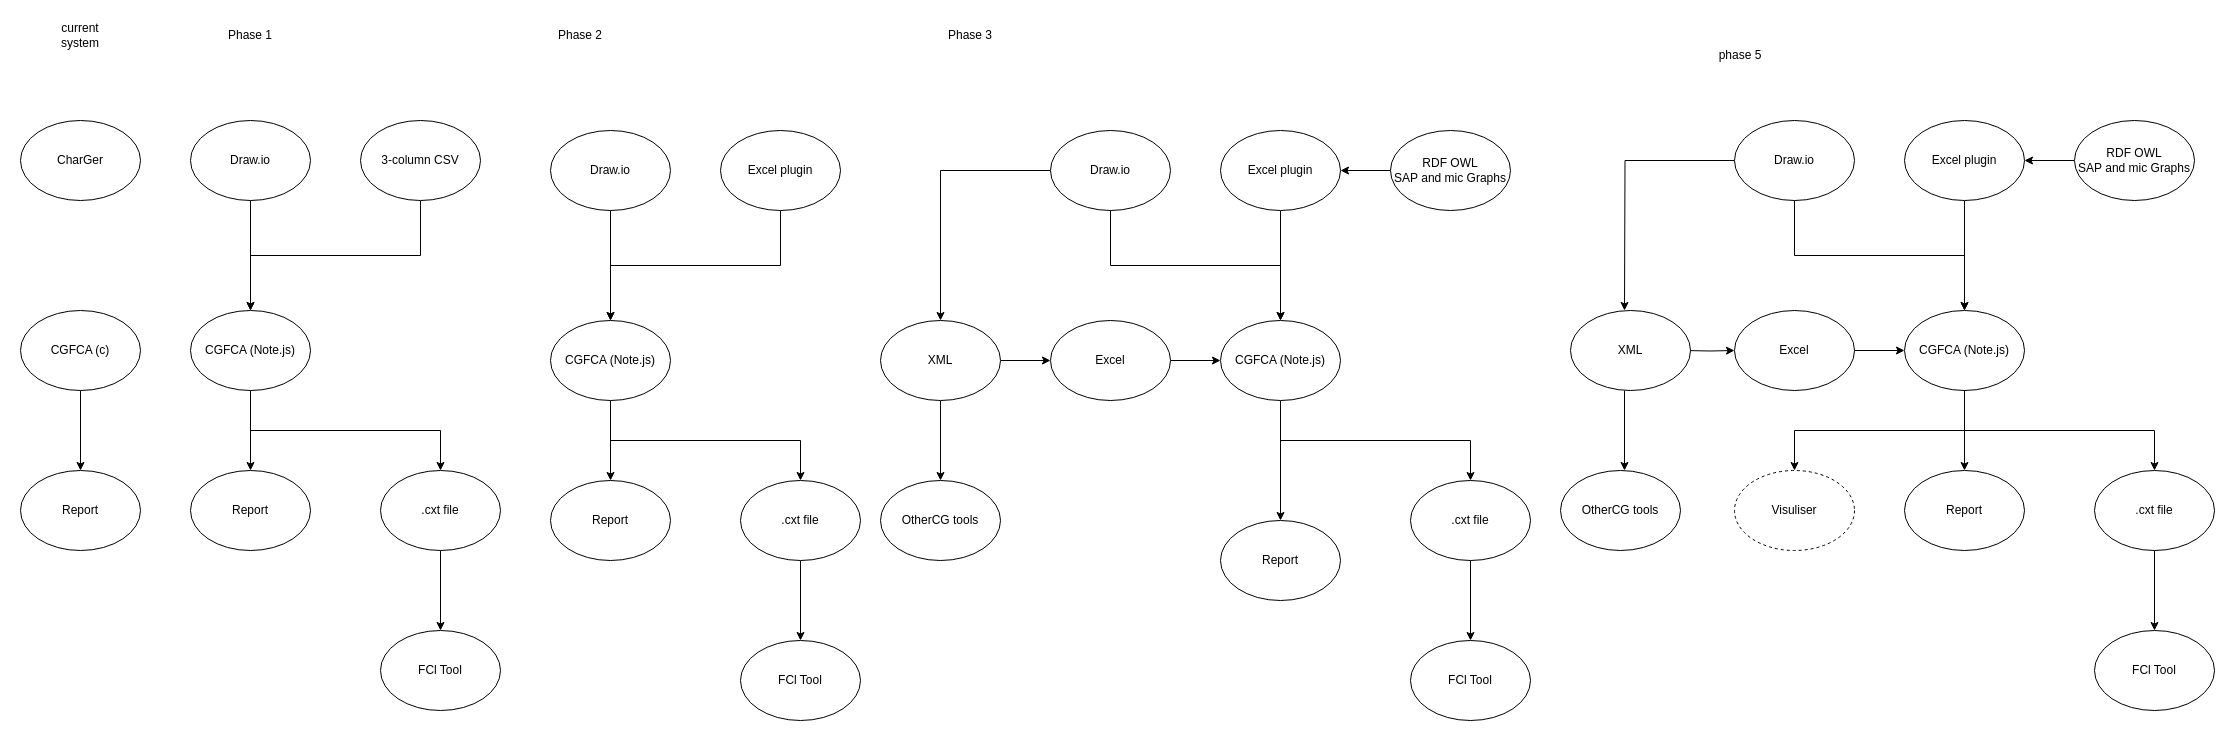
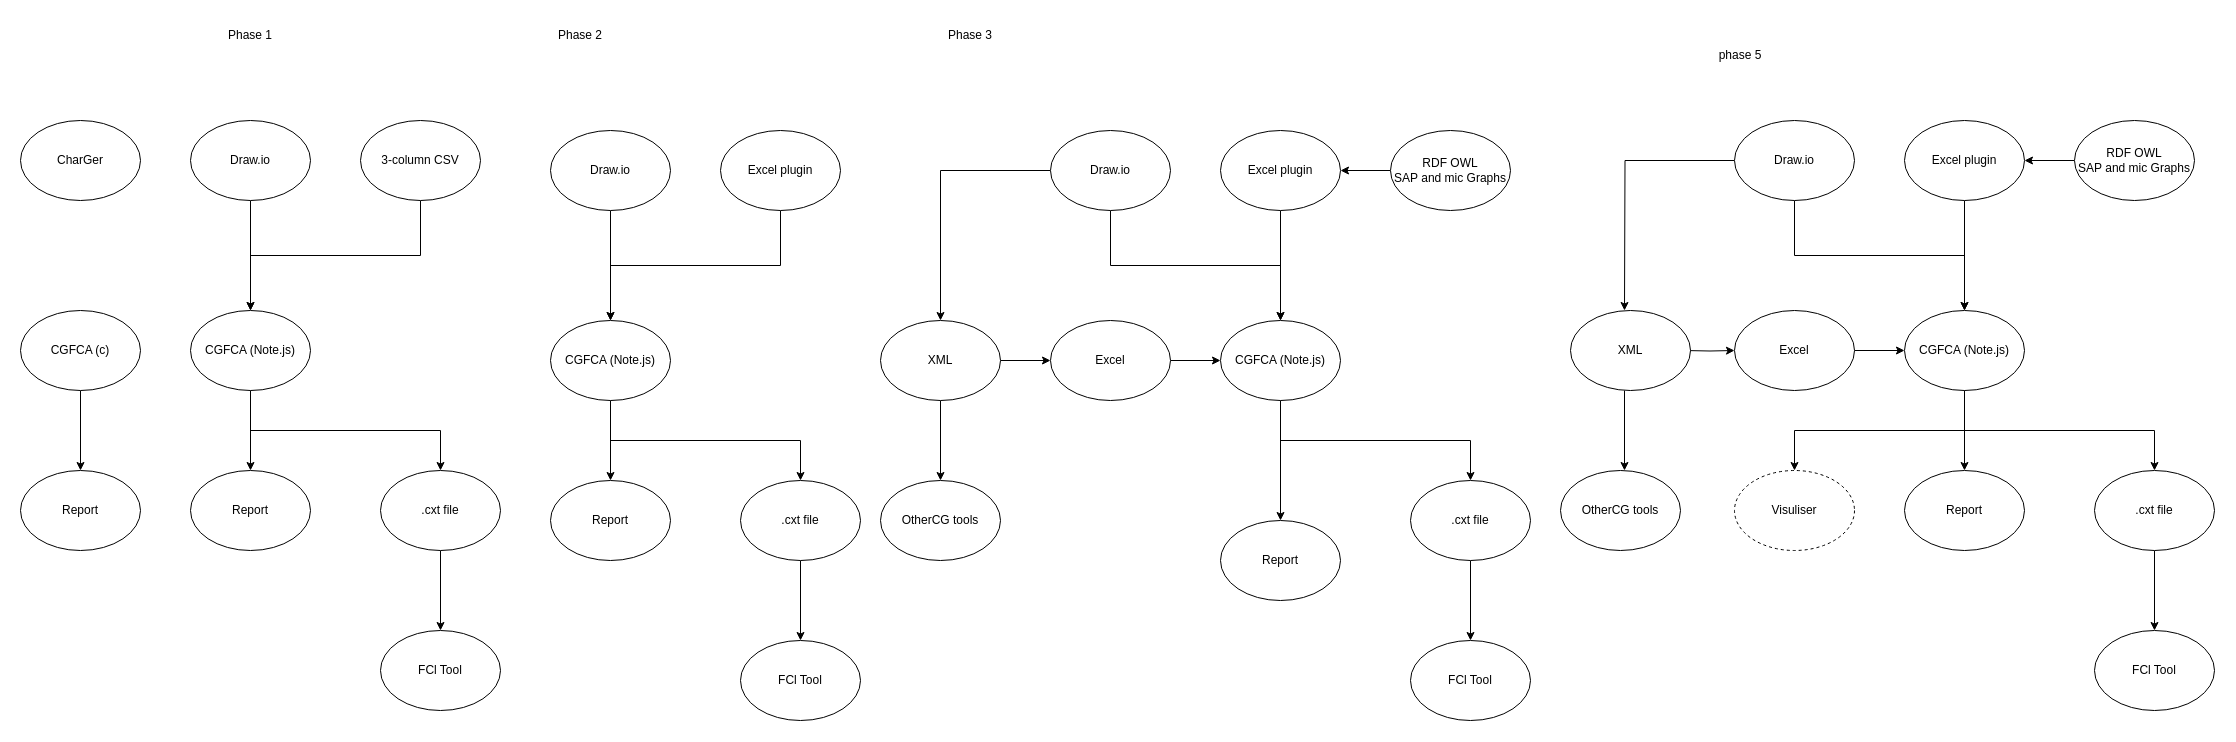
node "current system": removed
